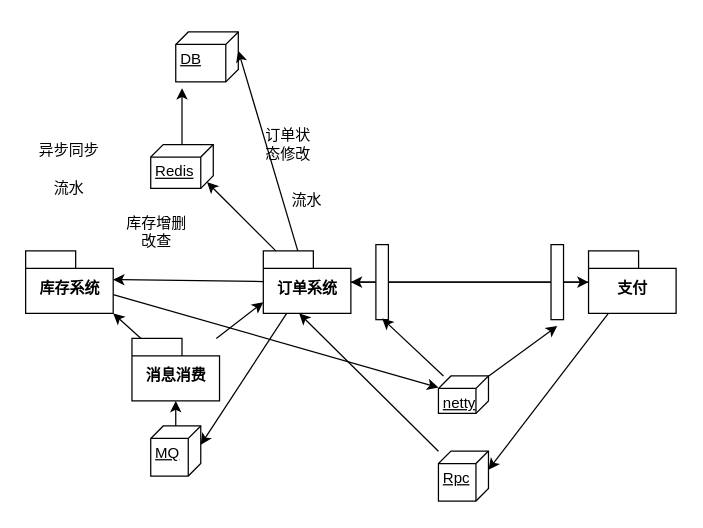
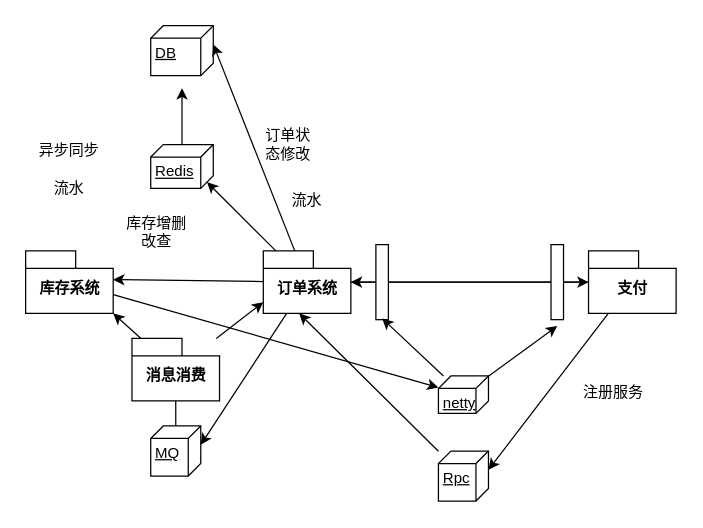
node "DB": moved (207, 57) -> (182, 51)
node "注册服务": added
edge "MQ" -> "消息消费": arrowhead classic -> none
